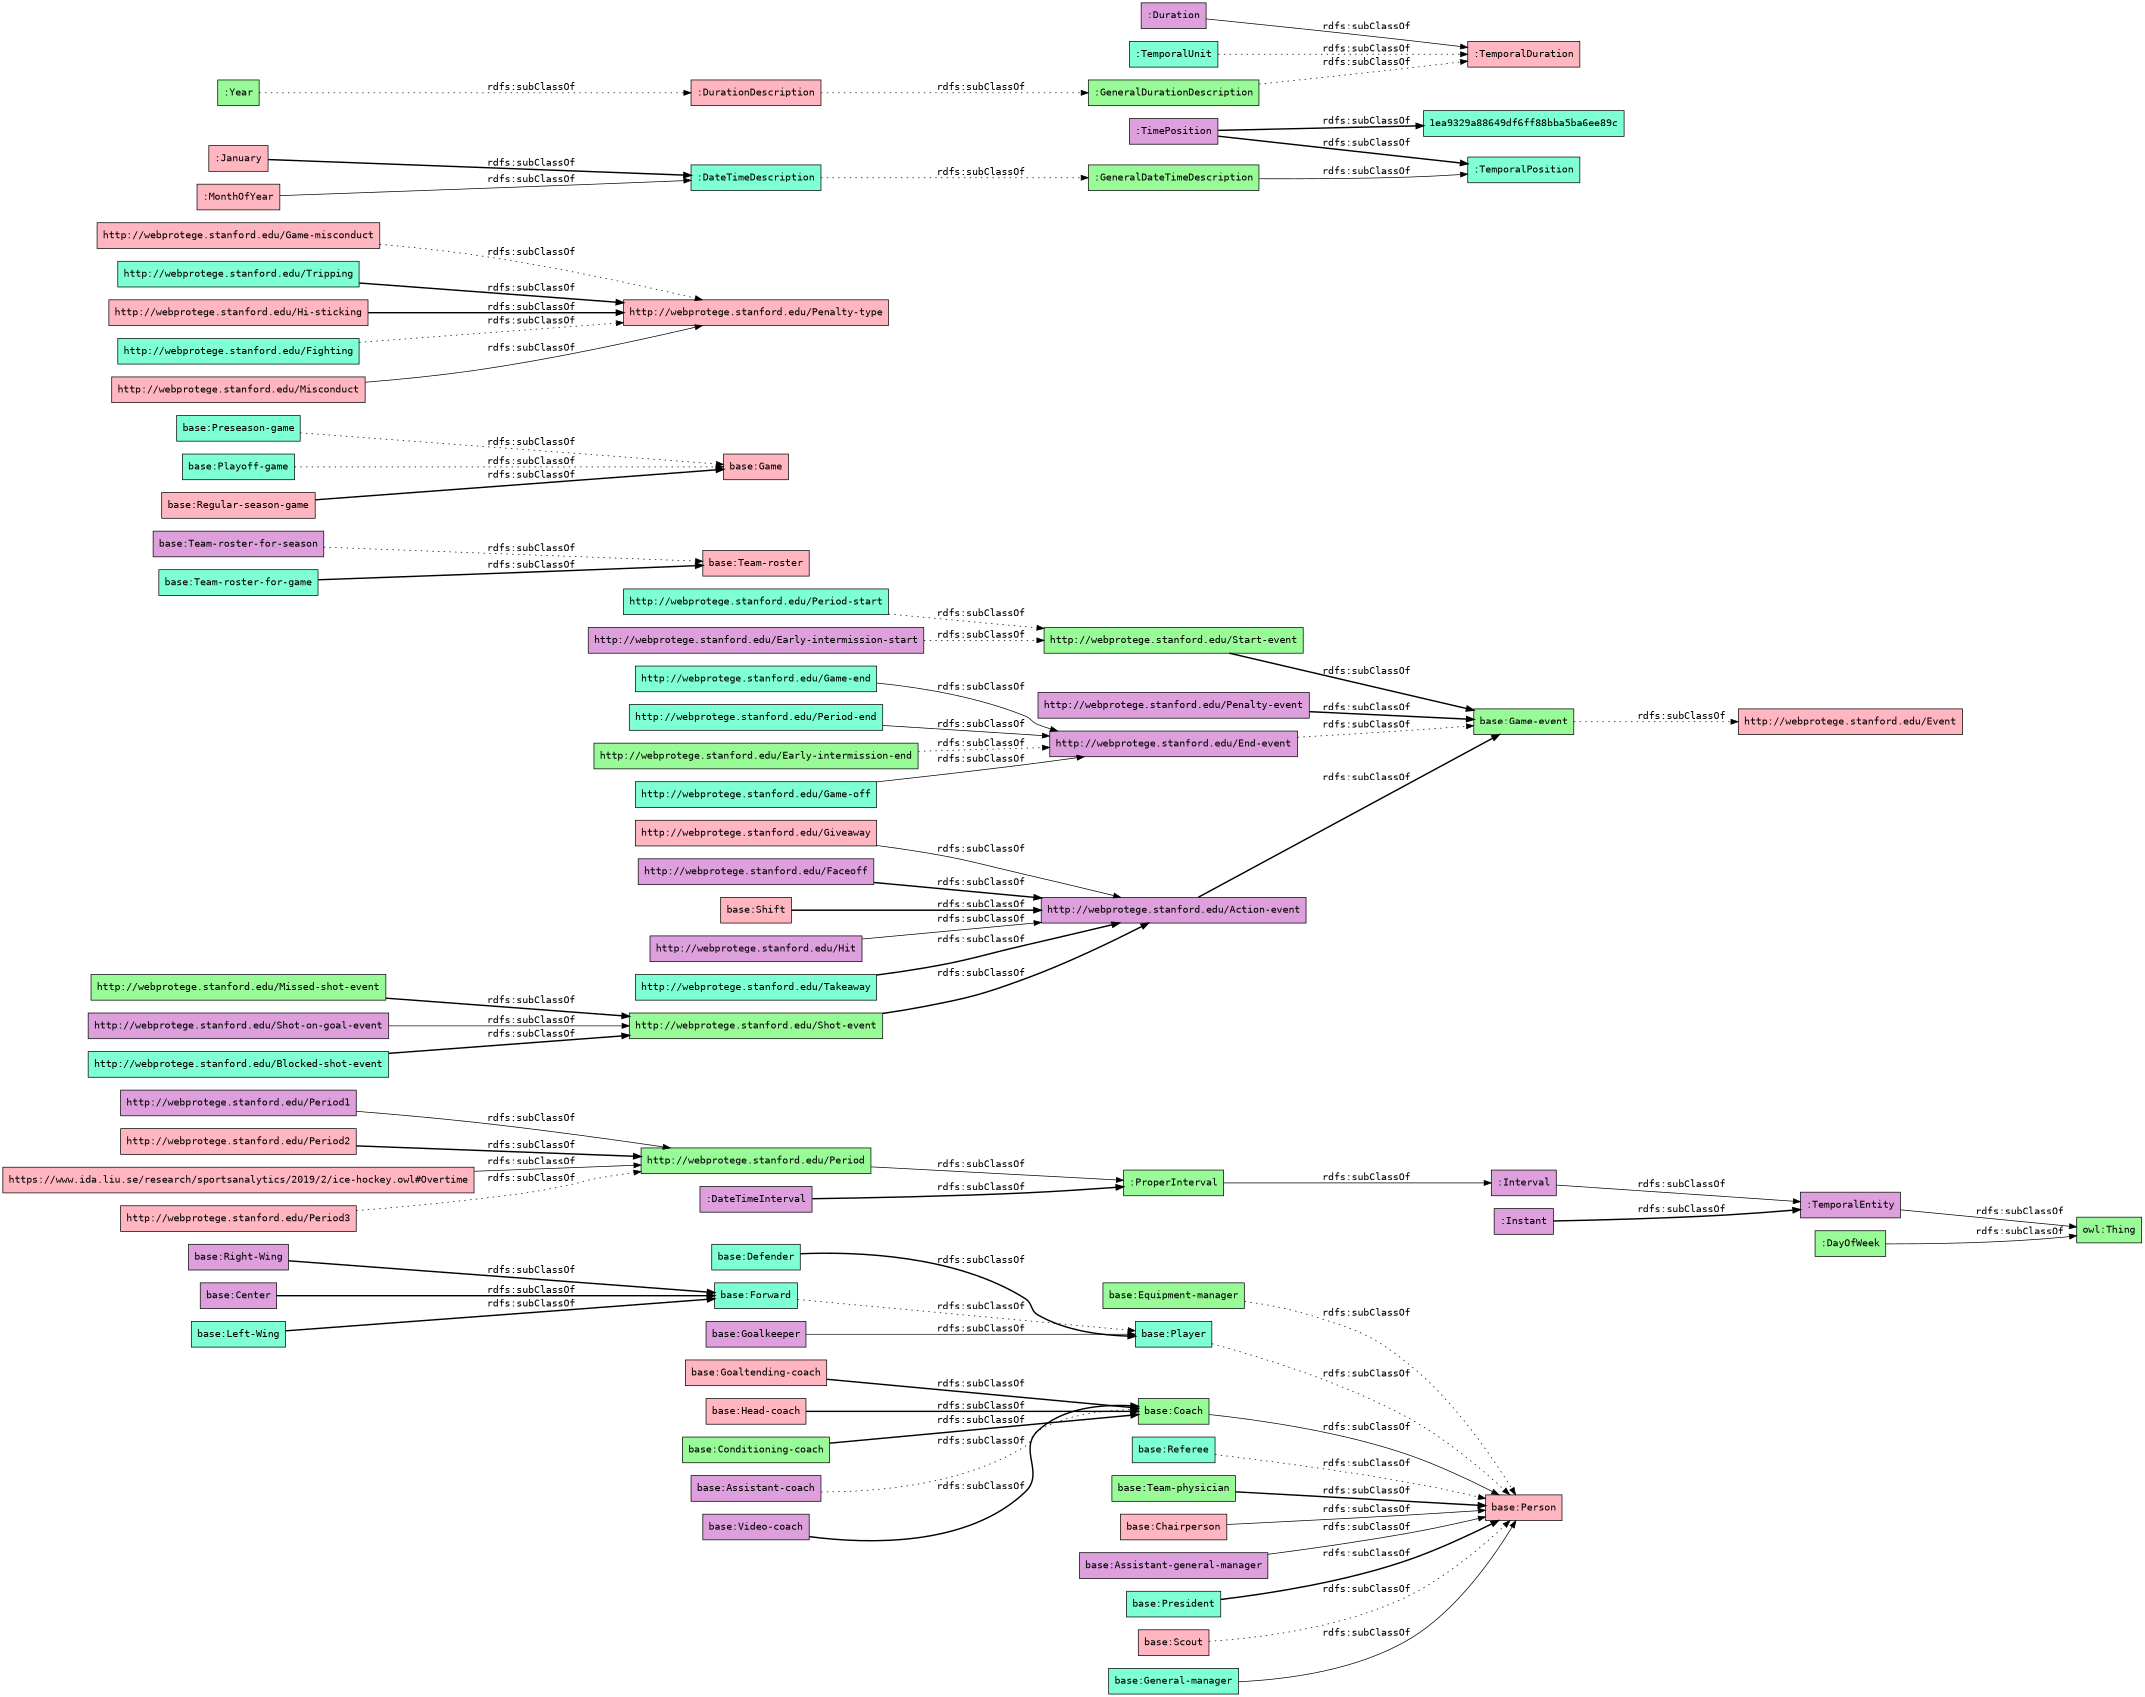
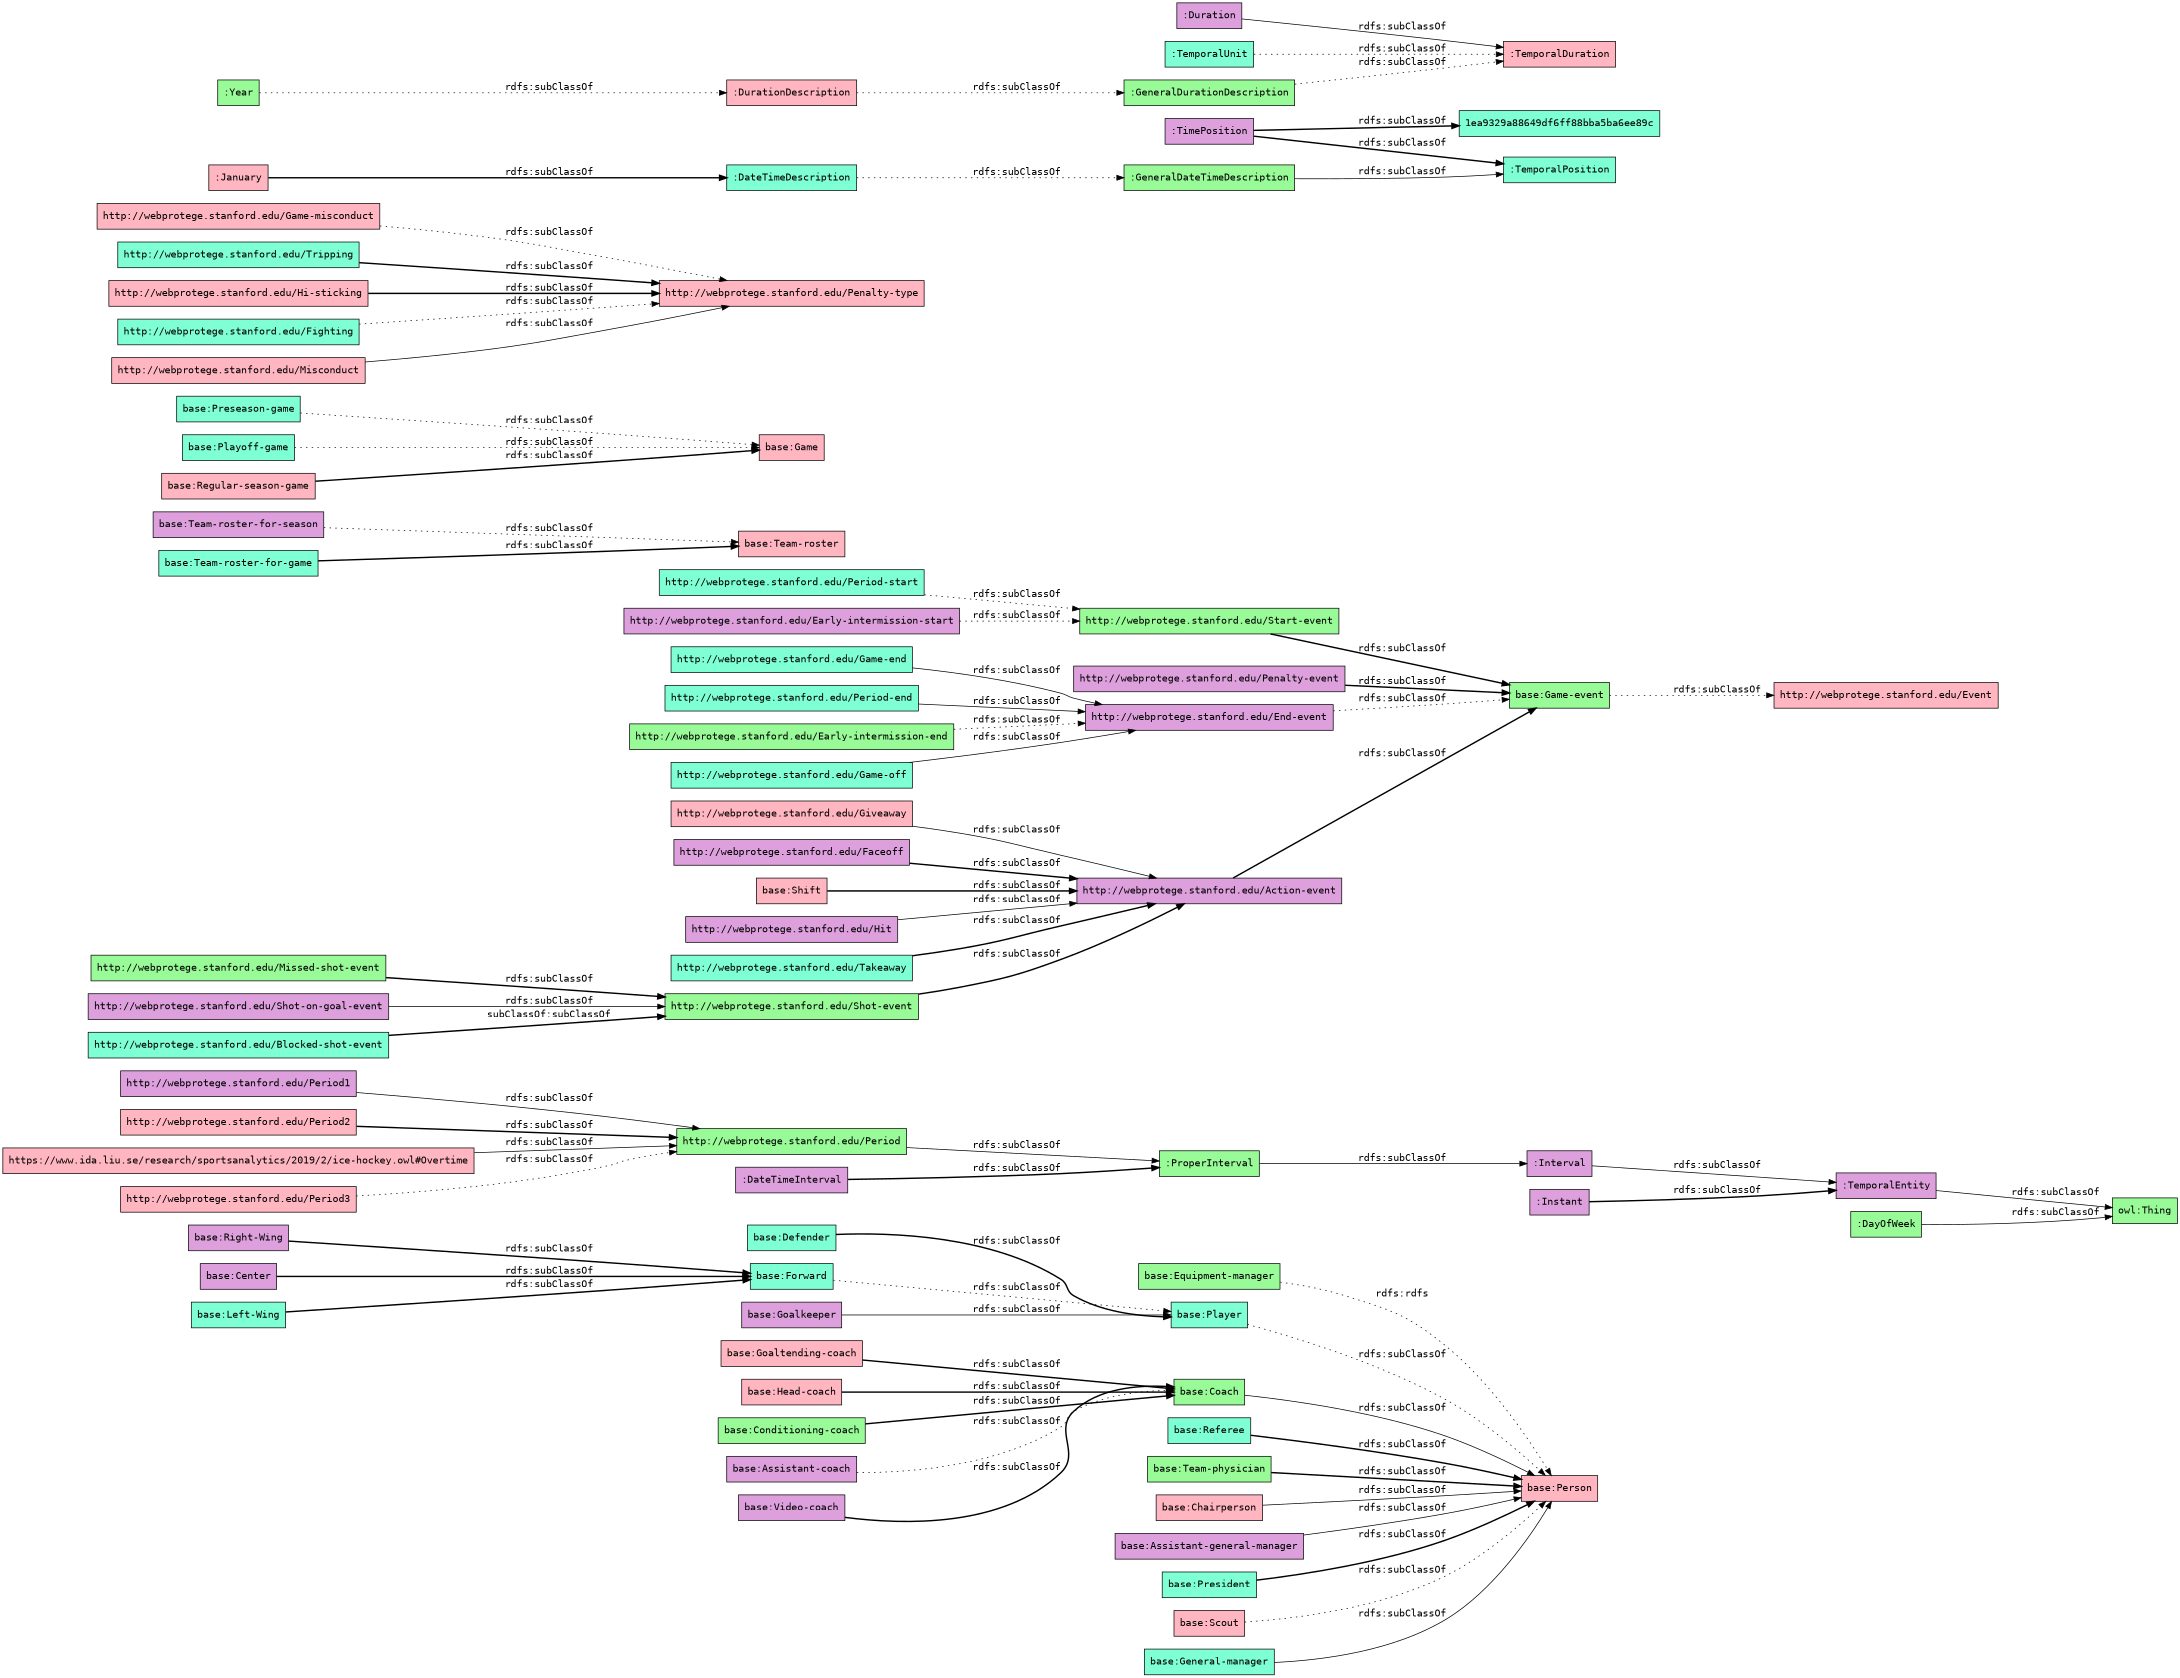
node ":MonthOfYear": removed
edge "http://webprotege.stanford.edu/Blocked-shot-event" -> "http://webprotege.stanford.edu/Shot-event": label "rdfs:subClassOf" -> "subClassOf:subClassOf"
edge "base:Equipment-manager" -> "base:Person": label "rdfs:subClassOf" -> "rdfs:rdfs"
edge "base:Referee" -> "base:Person": style dotted -> bold
